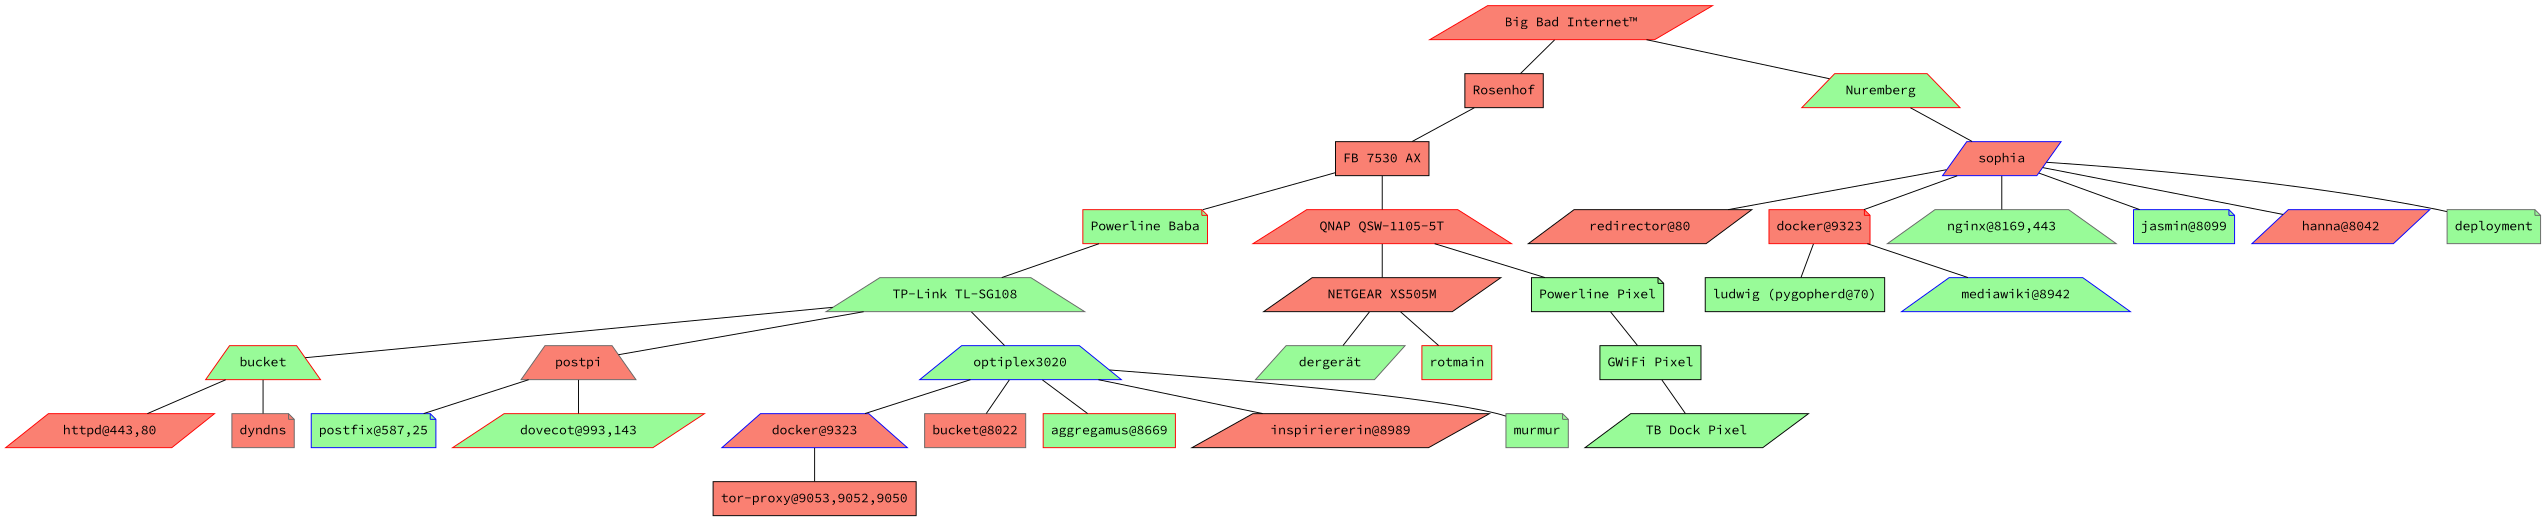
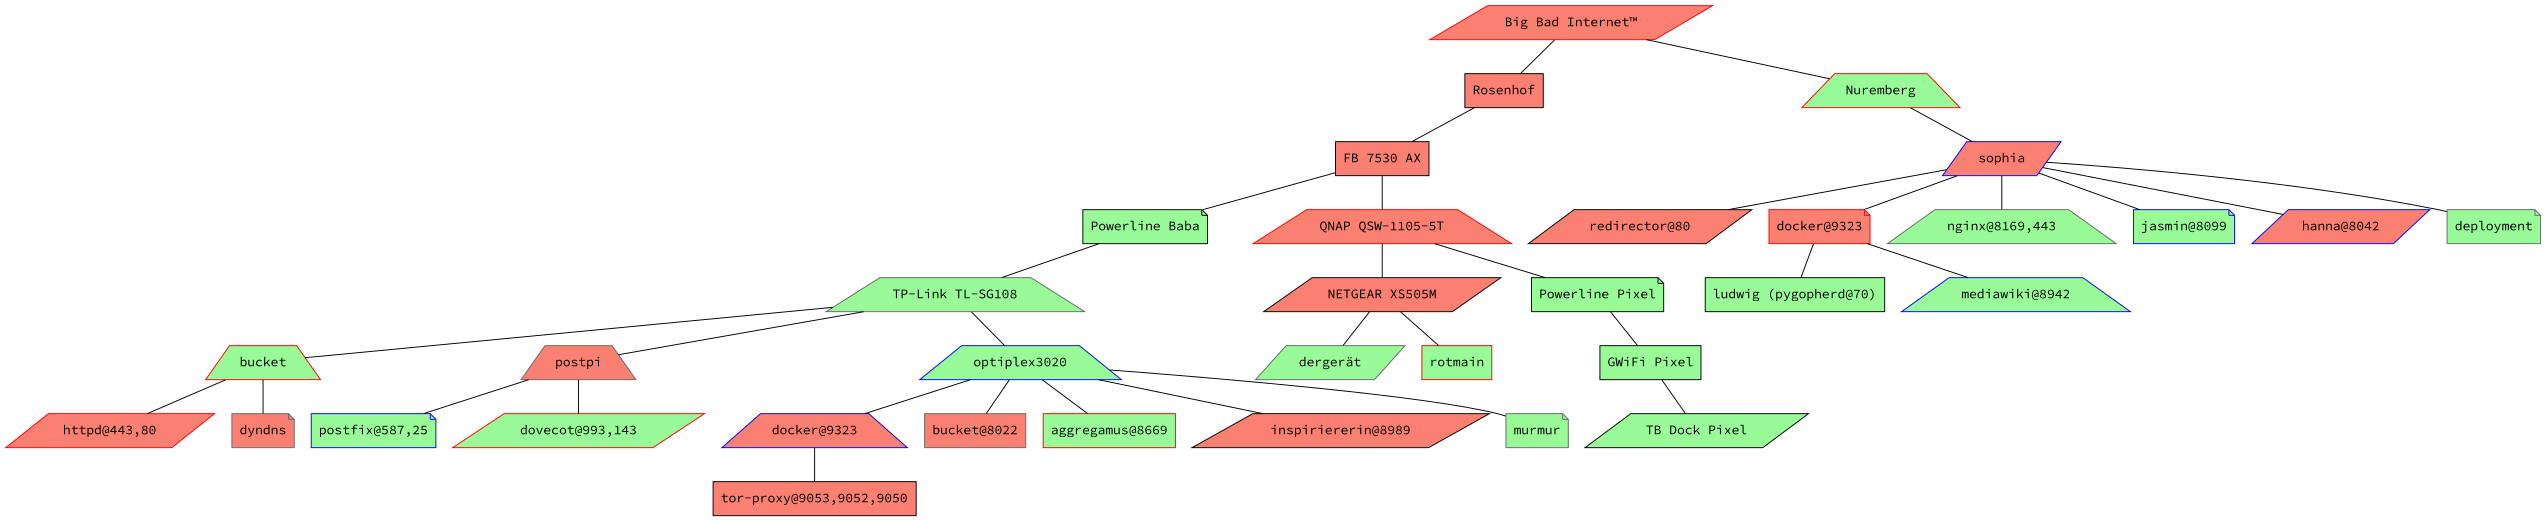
node "Powerline Baba": color red -> black
